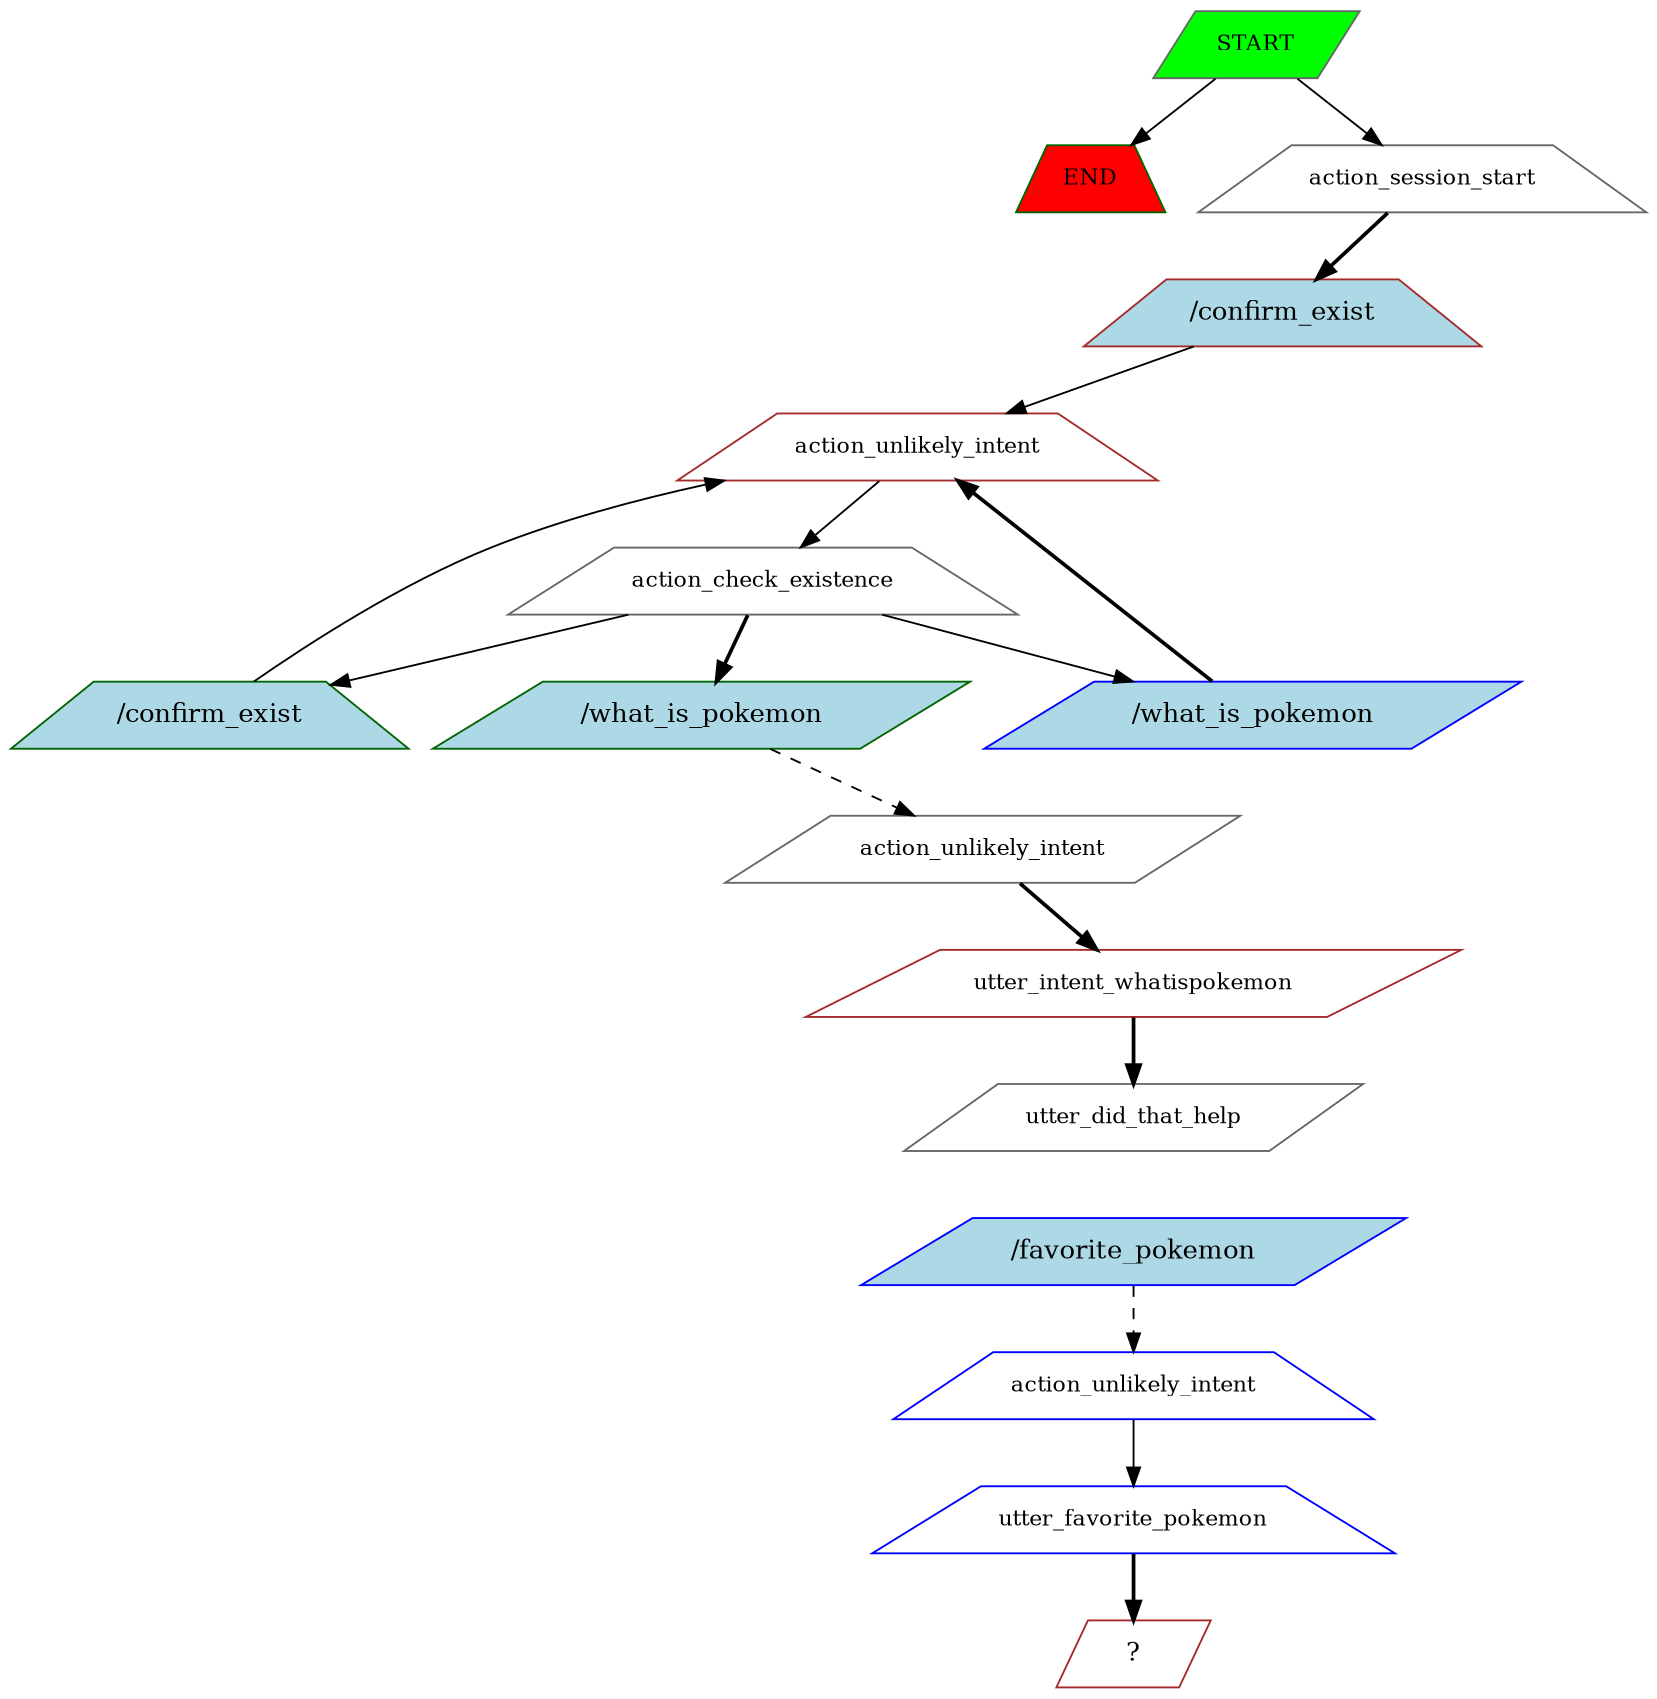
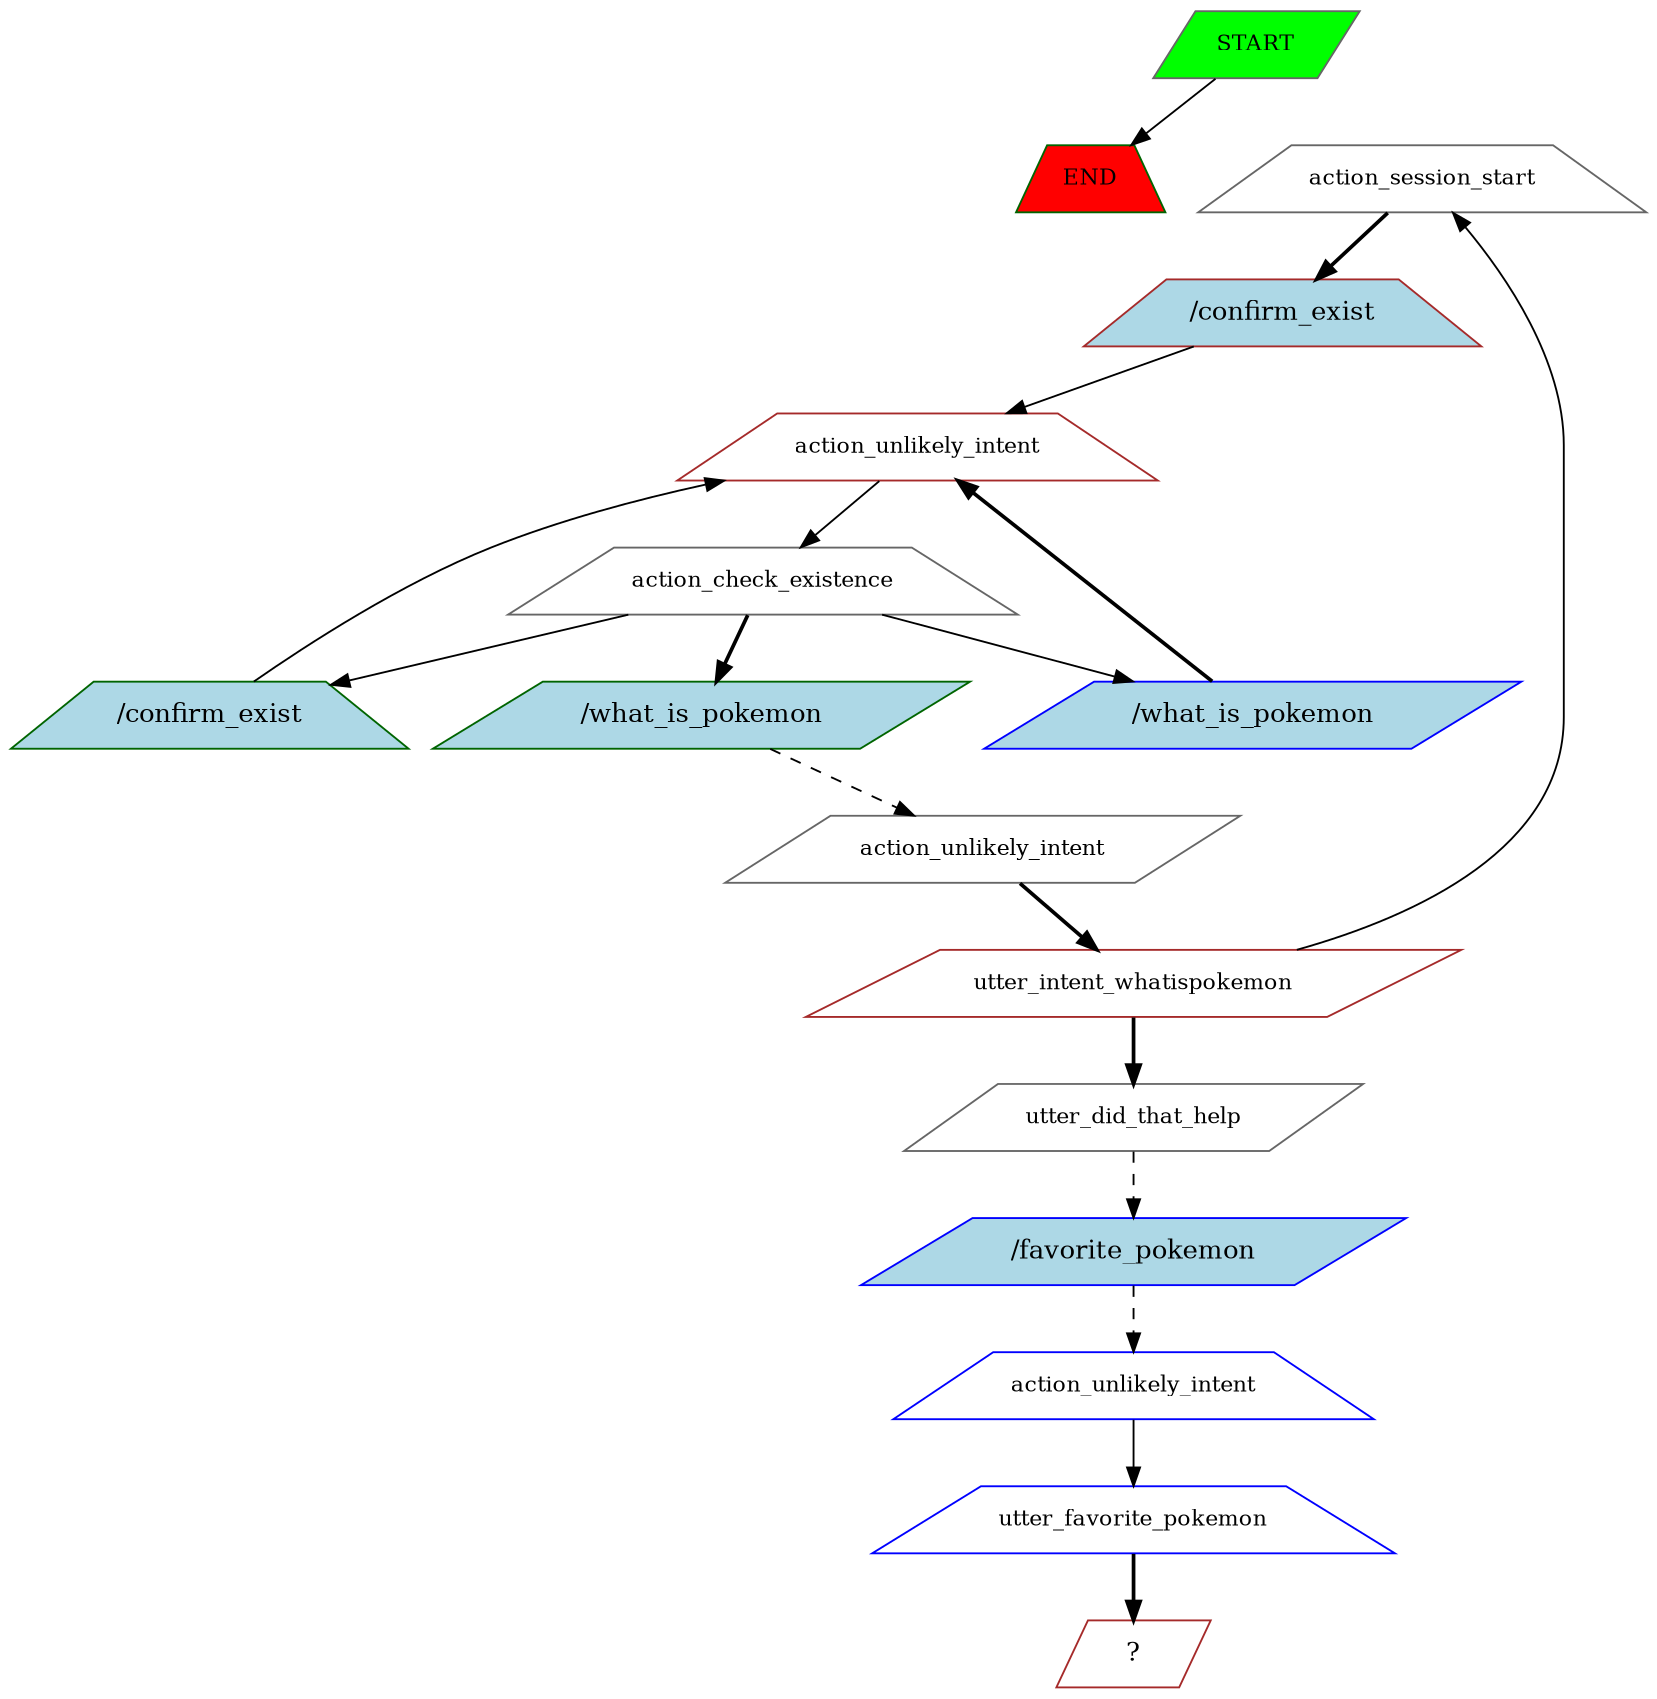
edge "START" -> "action_session_start": now "utter_intent_whatispokemon" -> "action_session_start"
edge "utter_did_that_help" -> "/favorite_pokemon": added
